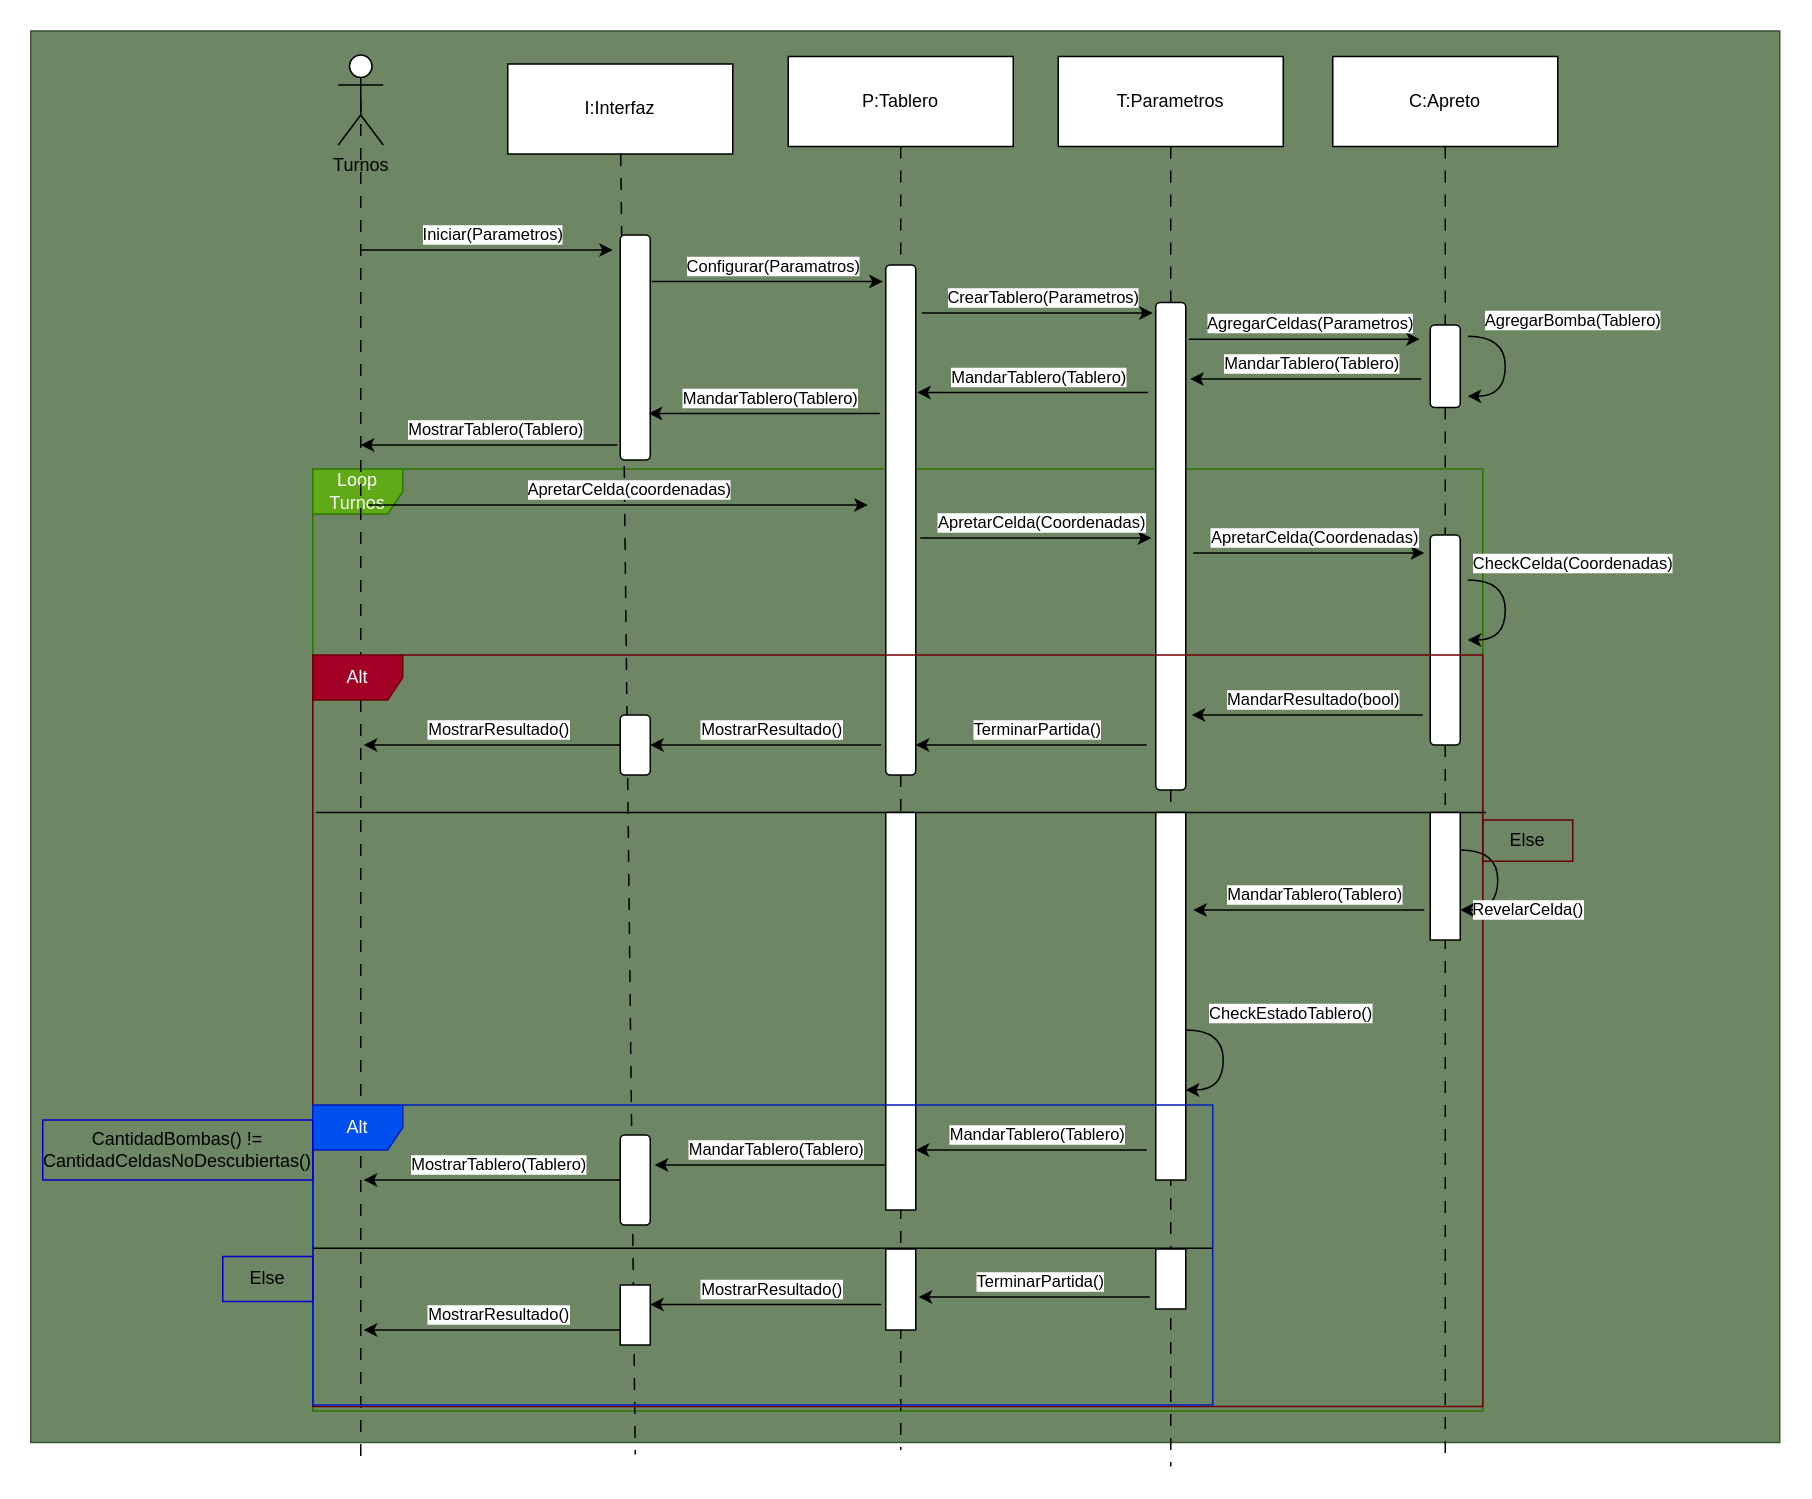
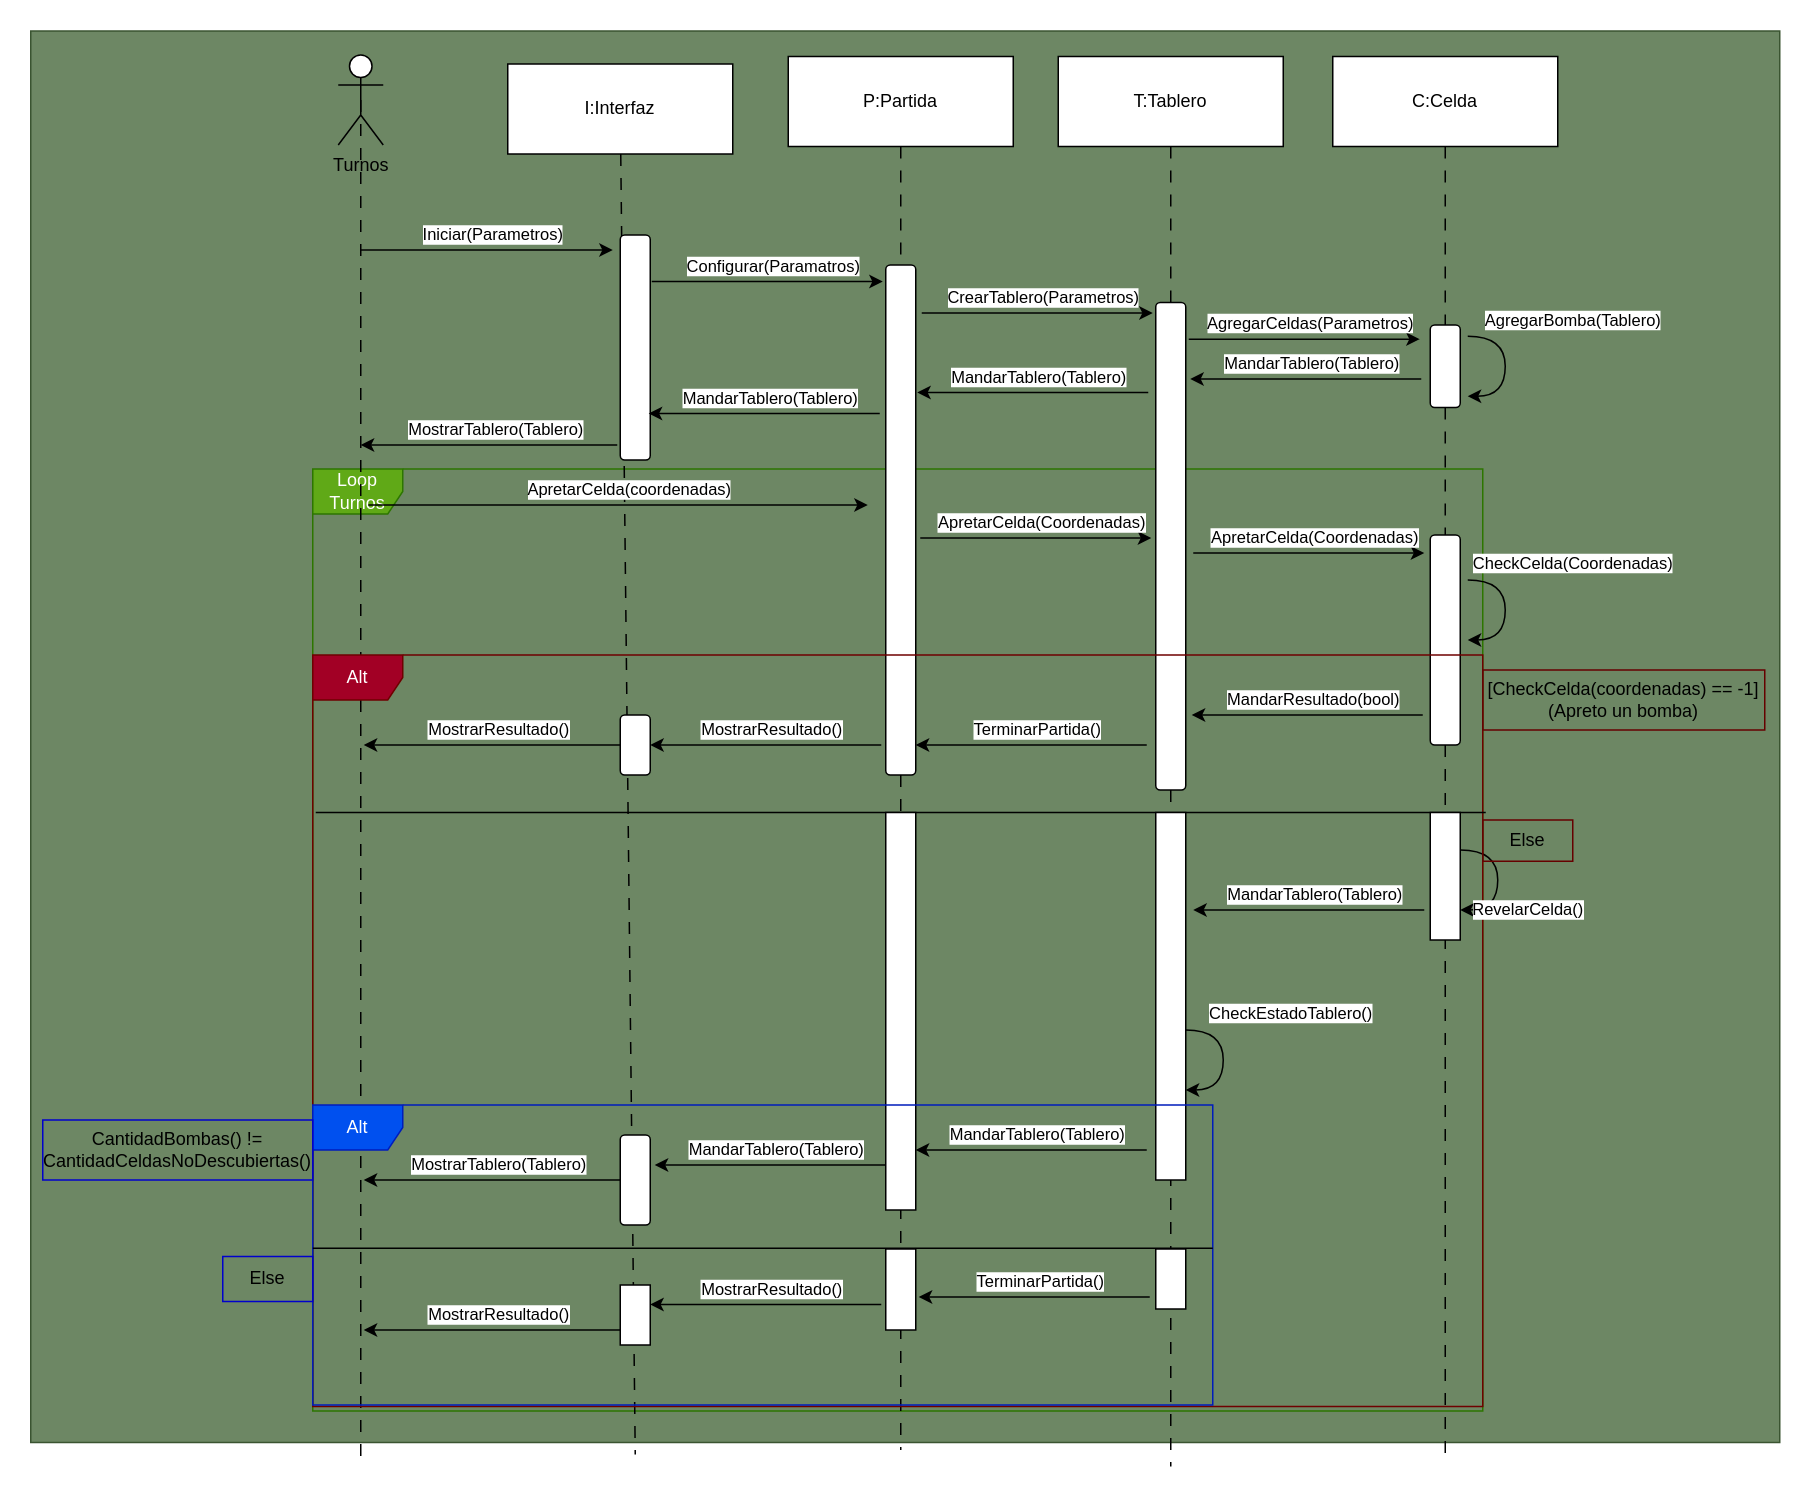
node "P:Tablero": label "P:Tablero" -> "P:Partida"
node "T:Parametros": label "T:Parametros" -> "T:Tablero"
node "C:Apreto": label "C:Apreto" -> "C:Celda"
node "[CheckCelda(coordenadas) == -1] (Apreto un bomba)": added
